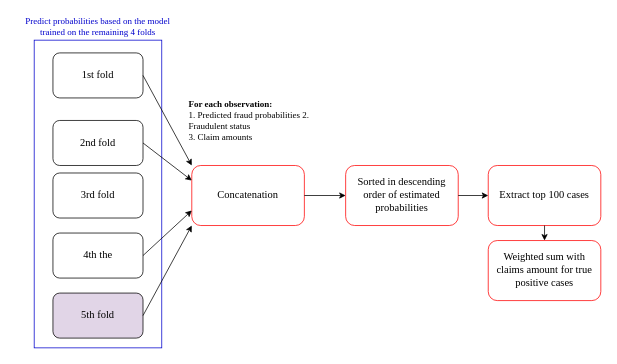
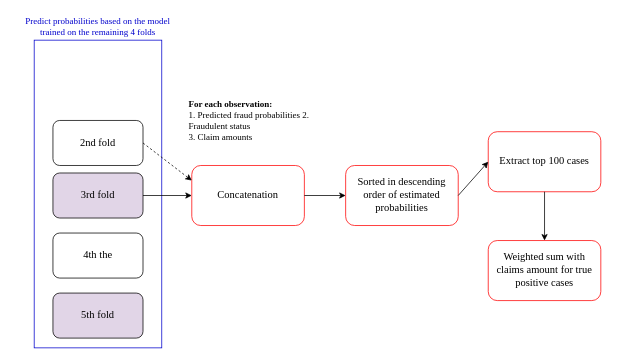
node "1st fold": removed
edge "1st fold" -> "Concatenation": removed
edge "2nd fold" -> "Concatenation": style solid -> dashed
node "3rd fold": fillcolor #ffffff -> #e1d5e7
edge "3rd fold" -> "Concatenation": added
node "Extract top 100 cases": moved (544, 195) -> (544, 162)
edge "4th the" -> "Concatenation": removed
edge "5th fold" -> "Concatenation": removed
